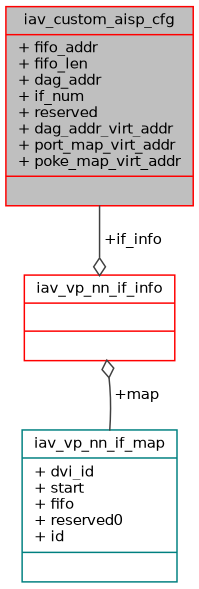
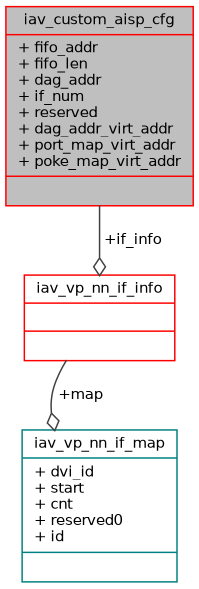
edge "iav_vp_nn_if_map" -> "iav_vp_nn_if_info": reversed
node "iav_vp_nn_if_map": text "+ fifo" -> "+ cnt"
